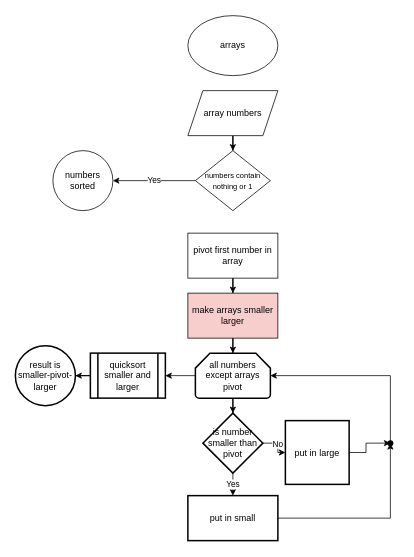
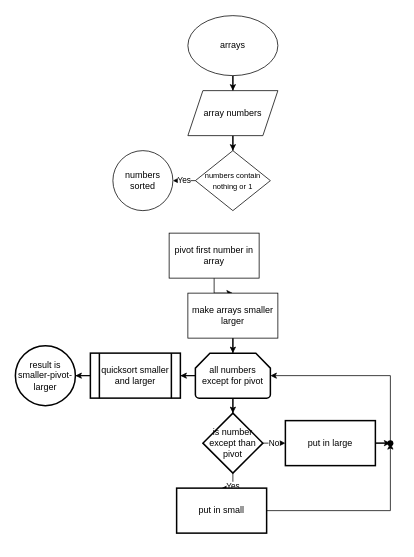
edge "arrays" -> "array numbers": added
node "numbers sorted": moved (83, 180) -> (143, 180)
node "pivot first number in array": moved (233, 255) -> (214, 255)
node "make arrays smaller larger": fillcolor #f8cecc -> #ffffff
node "quicksort smaller and larger": size 75x45 -> 90x45
node "all numbers except arrays pivot": label "all numbers except arrays pivot" -> "all numbers except for pivot"
node "is number smaller than pivot": label "is number smaller than pivot" -> "is number except than pivot"
node "put in large": size 64x64 -> 90x45
node "put in small": moved (233, 518) -> (222, 510)
